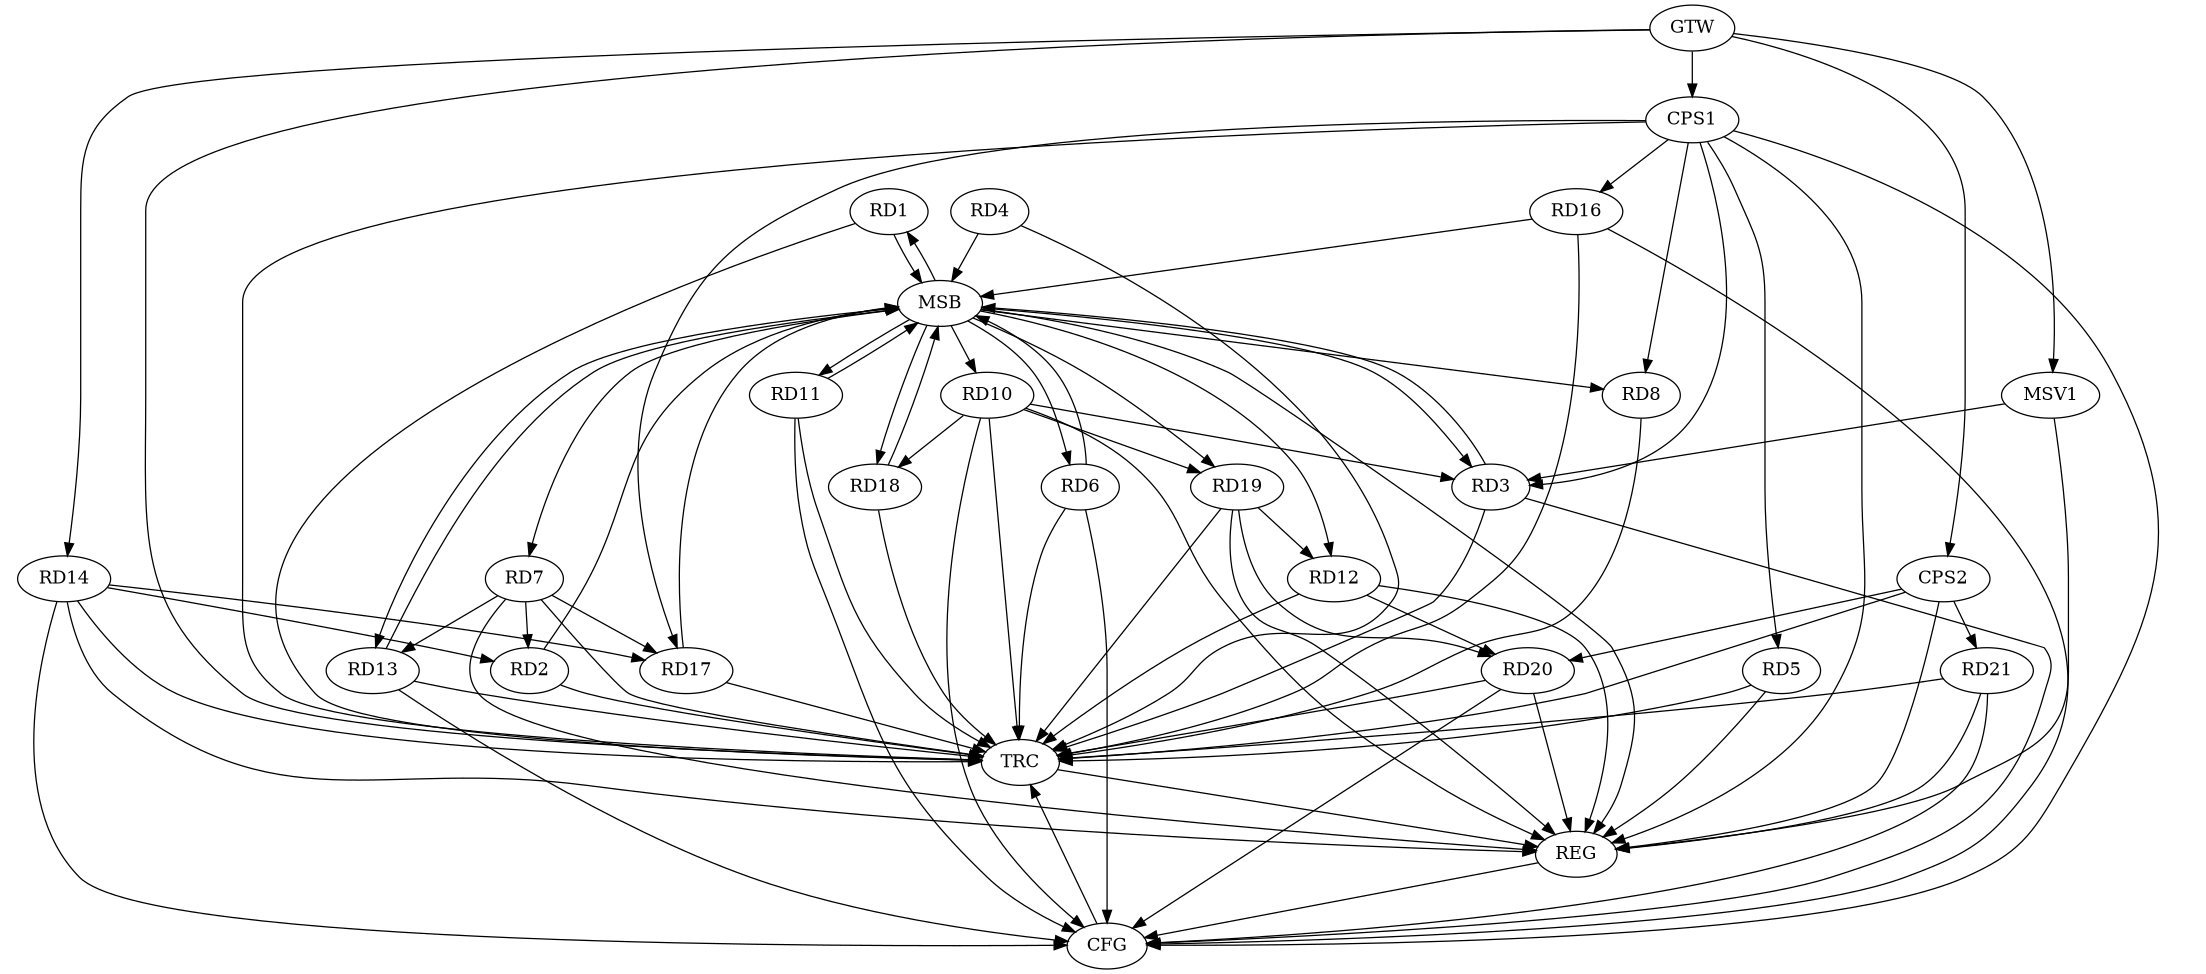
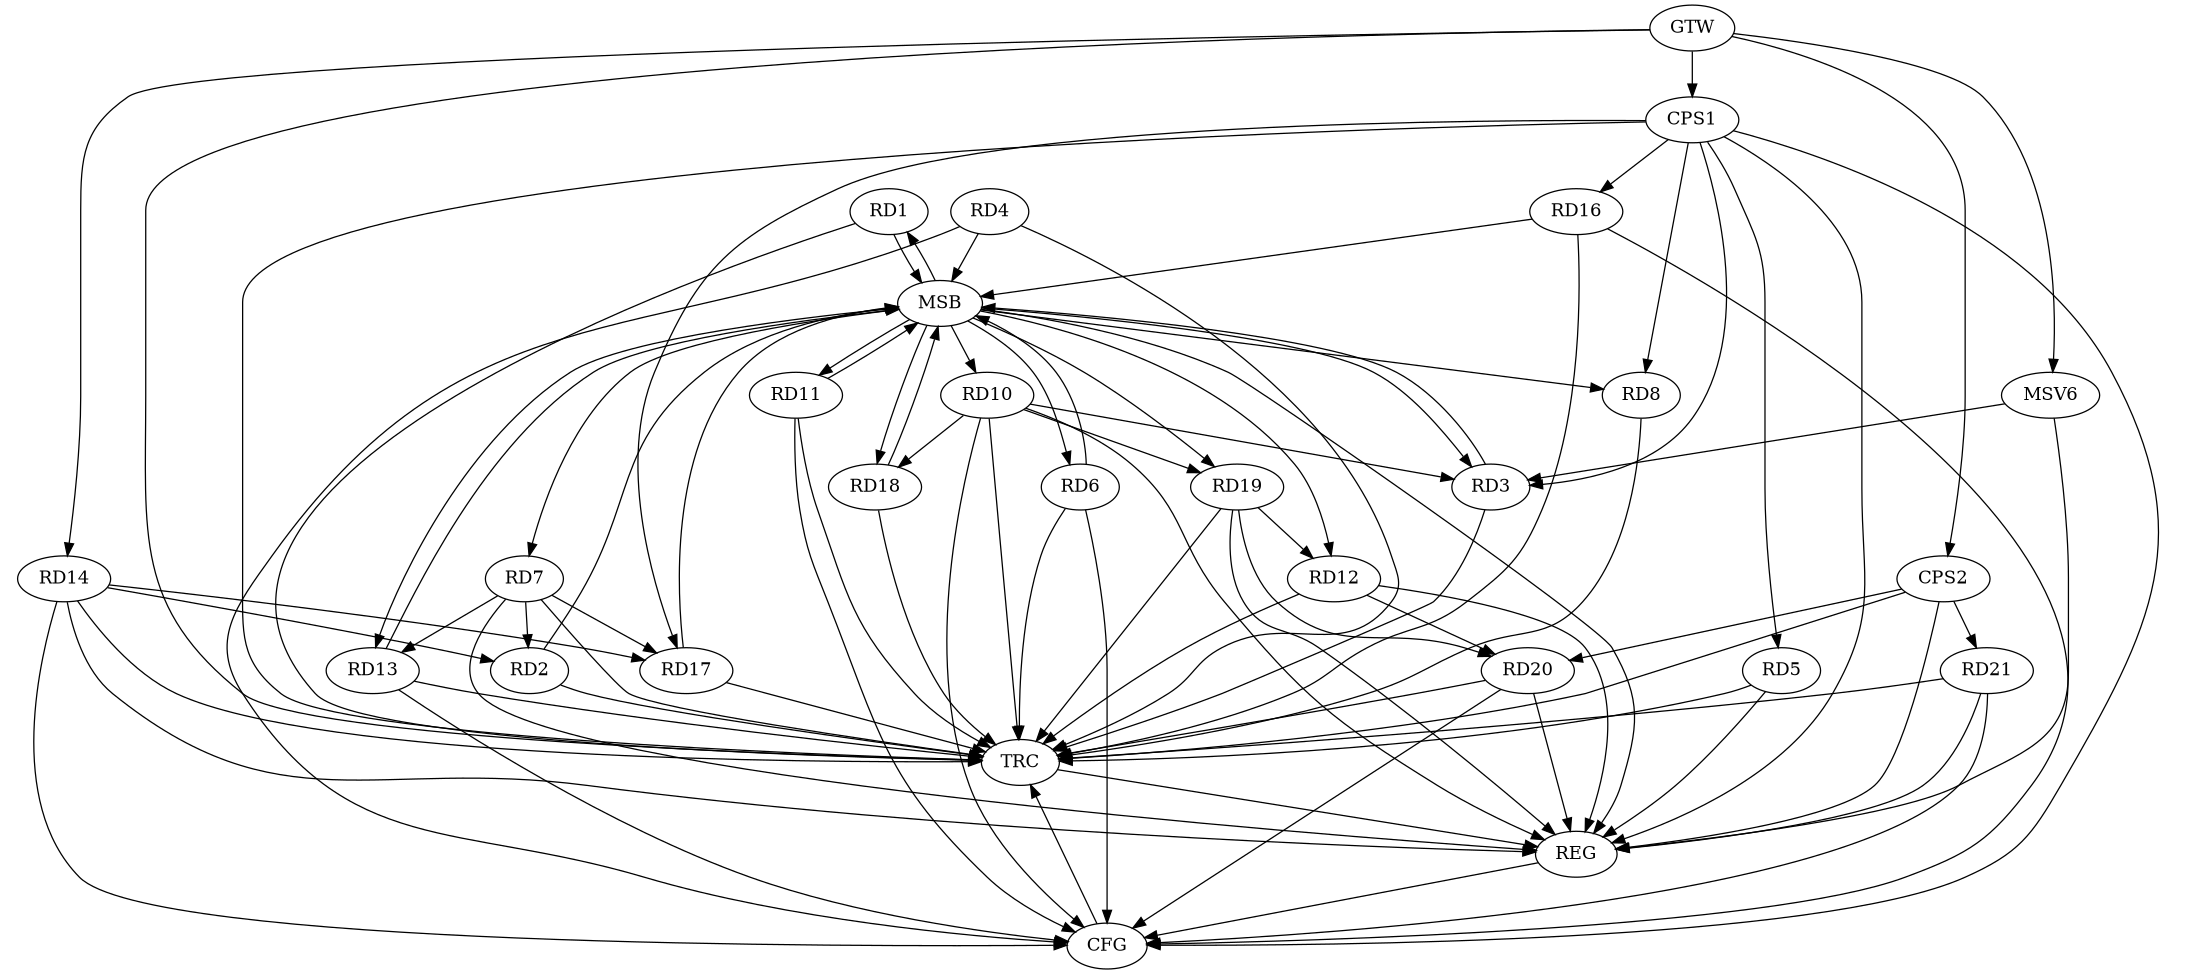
node "MSV1": label "MSV1" -> "MSV6"
edge "RD3" -> "CFG": now "RD4" -> "CFG"
